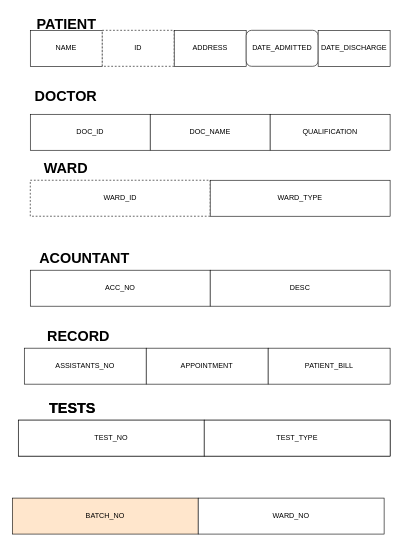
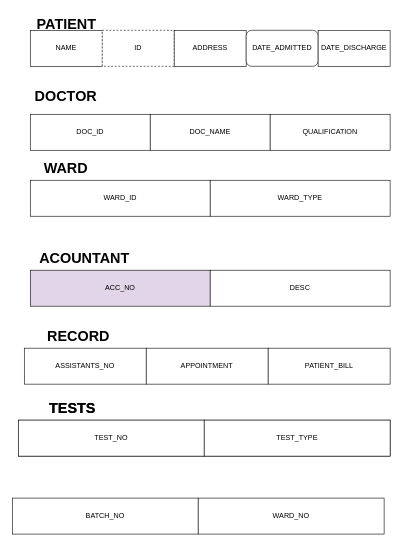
node "WARD_ID": style dashed -> solid
node "ACC_NO": fillcolor #ffffff -> #e1d5e7
node "BATCH_NO": fillcolor #ffe6cc -> #ffffff
